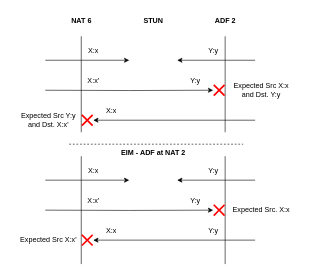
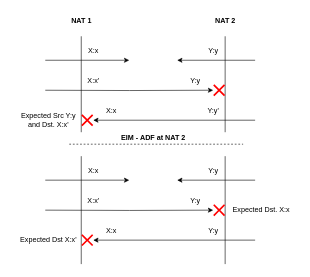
node "NAT 6": label "NAT 6" -> "NAT 1"
node "STUN": removed
node "ADF 2": label "ADF 2" -> "NAT 2"
node "Expected Src X:x and Dst. Y:y": removed
node "Y:y'": added
node "EIM - ADF at NAT 2": moved (153, 153) -> (153, 138)
node "Expected Src. X:x": label "Expected Src. X:x" -> "Expected Dst. X:x"
node "Expected Src X:x'": label "Expected Src X:x'" -> "Expected Dst X:x'"
